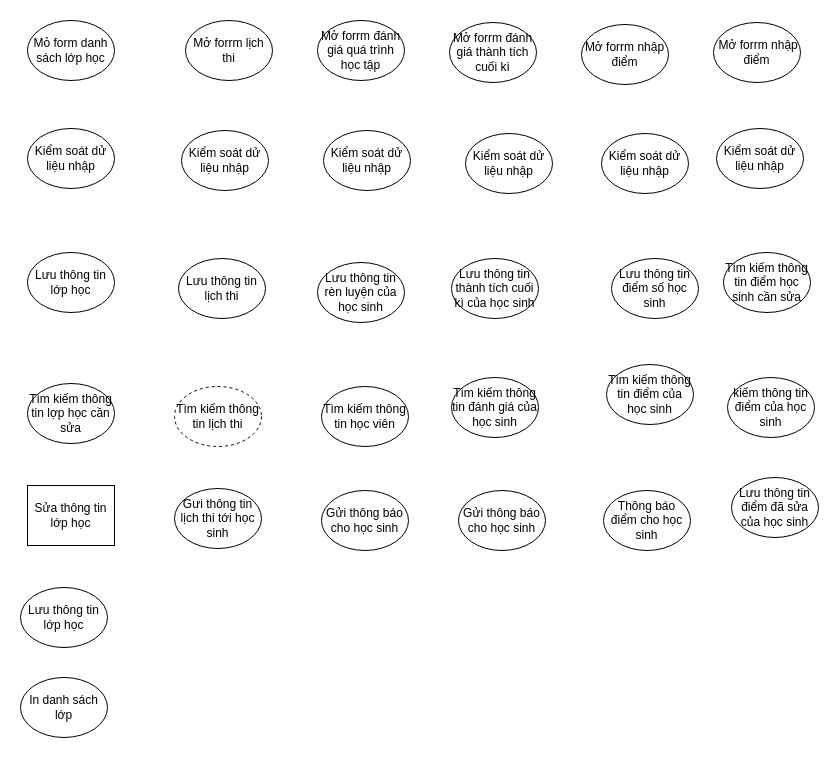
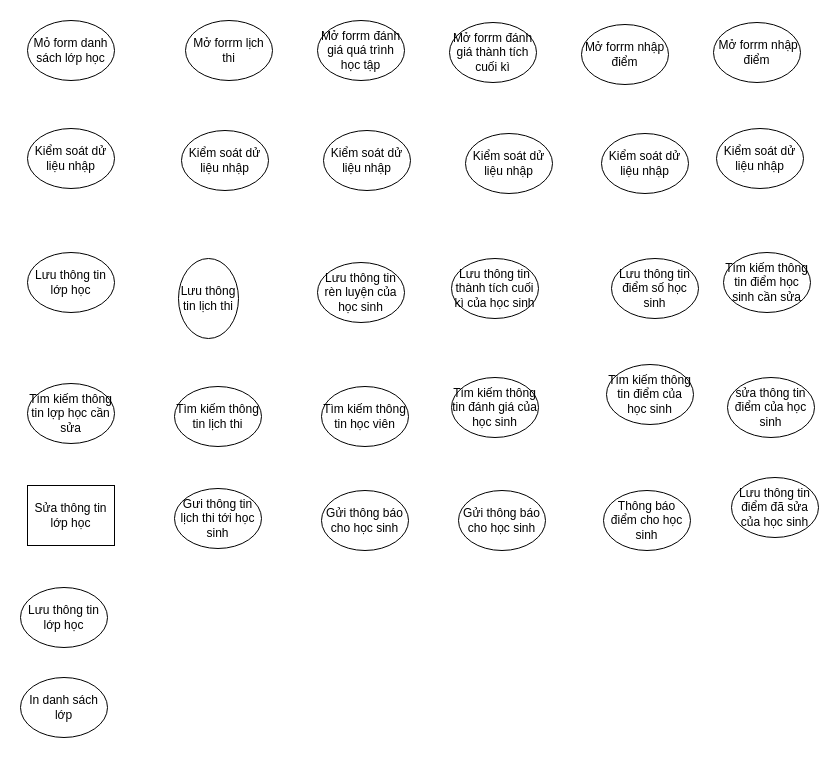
node "Lưu thông tin lịch thi": size 87x60 -> 60x80
node "kiếm thông tin điểm của học sinh": label "kiếm thông tin điểm của học sinh" -> "sửa thông tin điểm của học sinh"
node "Tìm kiếm thông tin lịch thi": style dashed -> solid
